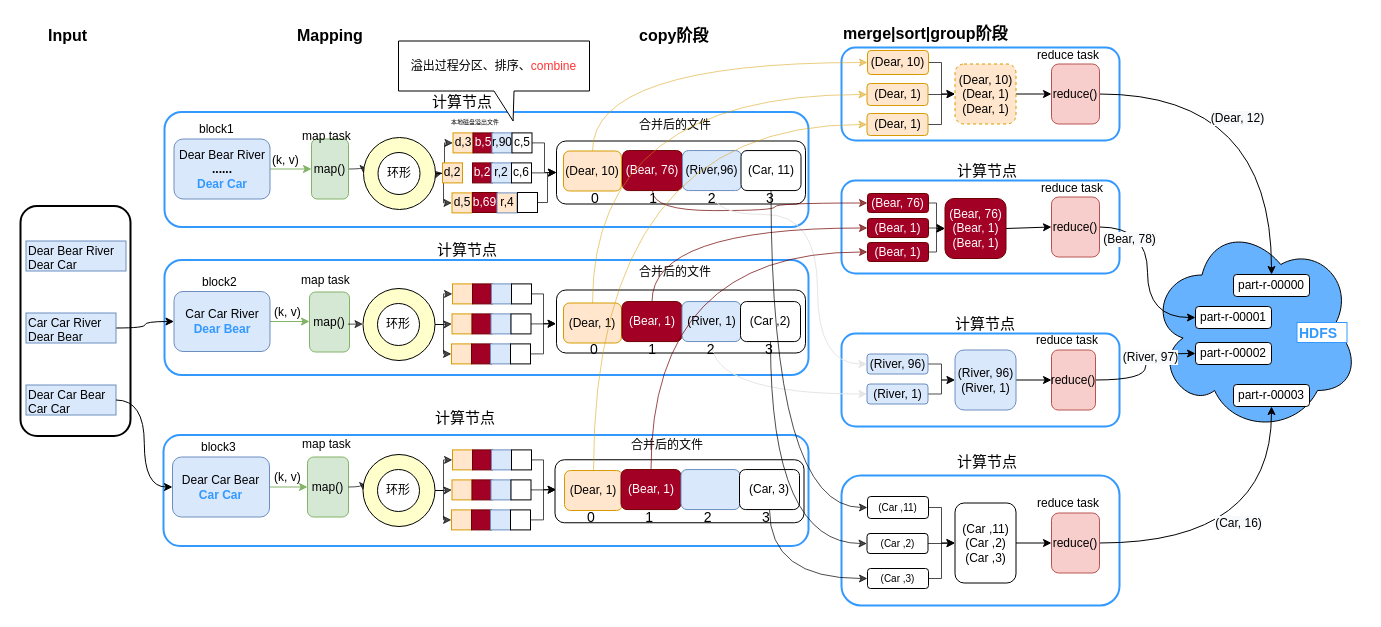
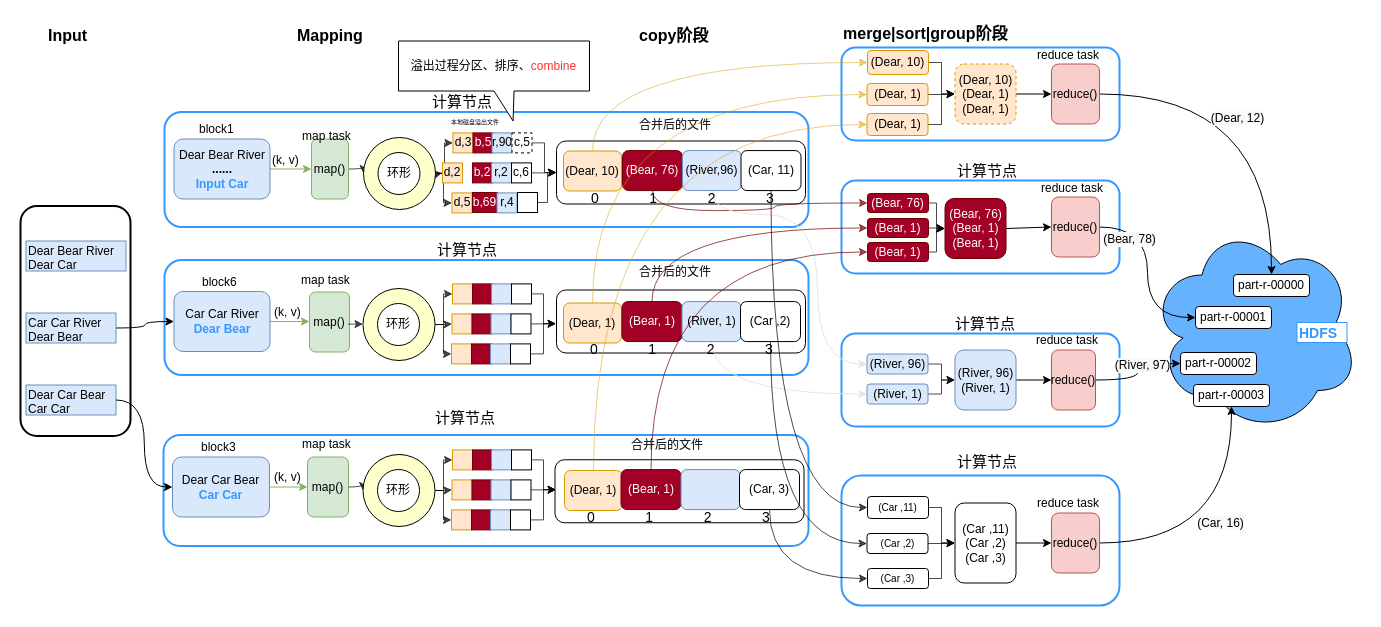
node "c,5": style solid -> dashed
node "Dear Bear River ...... Dear Car": label "Dear Bear River ...... Dear Car" -> "Dear Bear River ...... Input Car"
node "r,4": fillcolor #ffe6cc -> #dae8fc
node "block2": label "block2" -> "block6"
node "part-r-00002": moved (1234, 354) -> (1219, 364)
node "part-r-00003": moved (1272, 396) -> (1232, 396)
